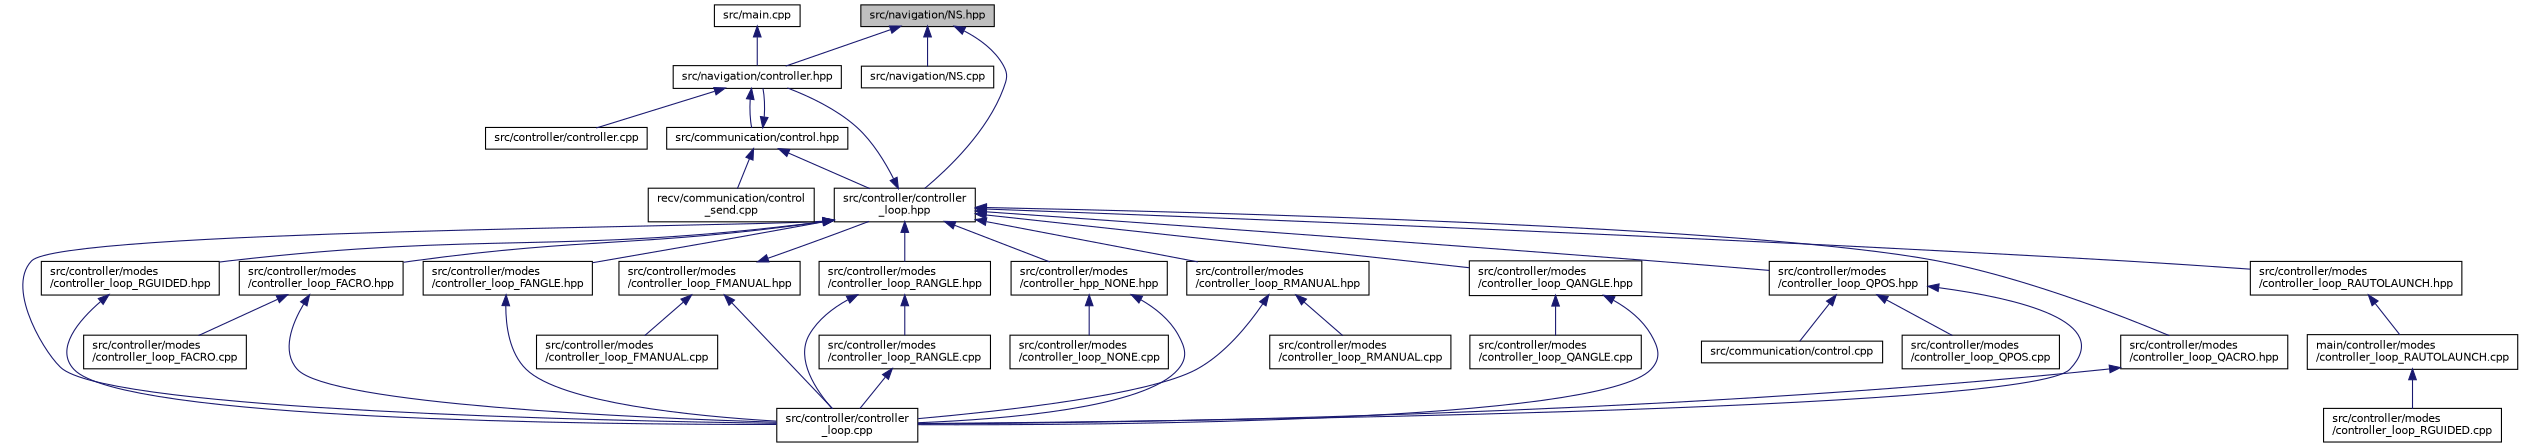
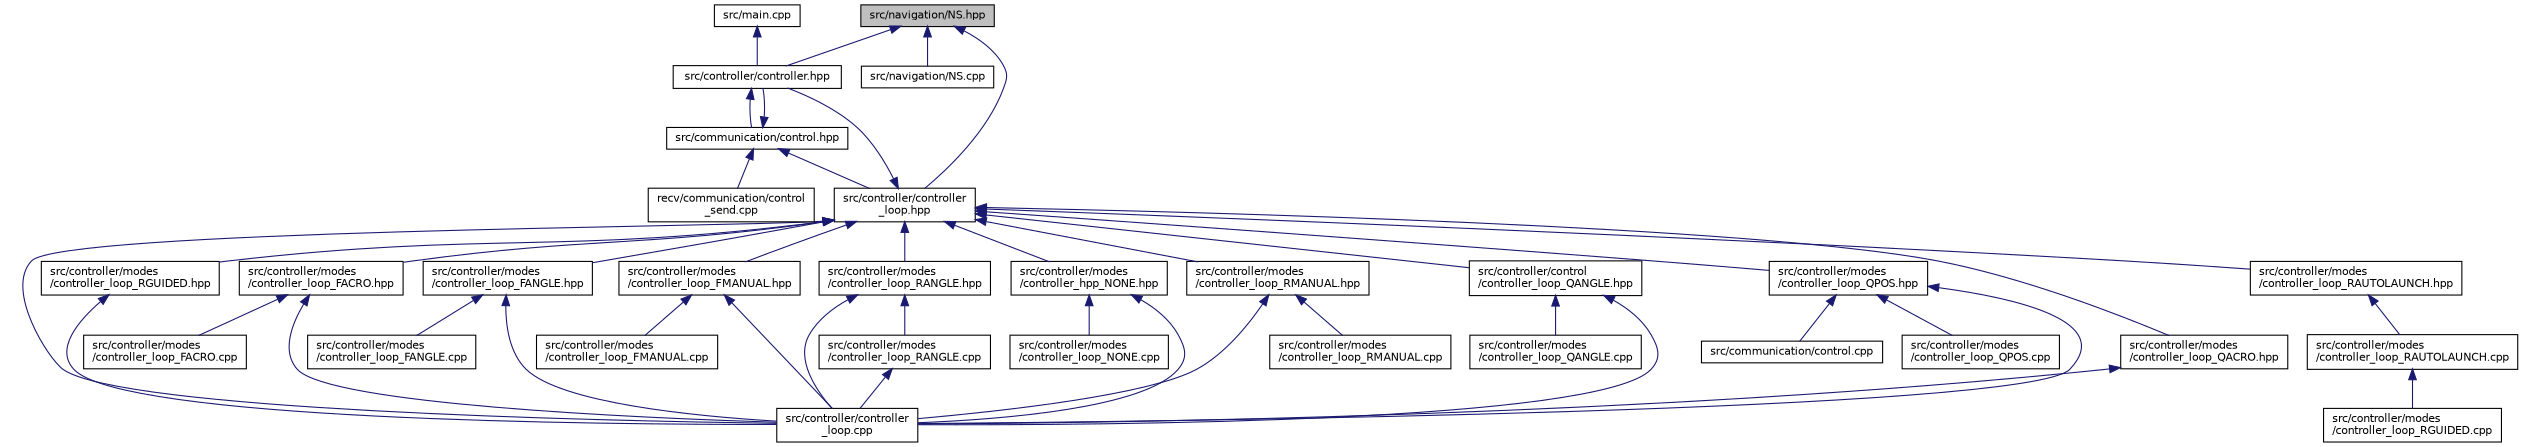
node "src/navigation/controller.hpp": label "src/navigation/controller.hpp" -> "src/controller/controller.hpp"
node "src/controller/controller.cpp": removed
edge "src/controller/controller _loop.hpp" -> "src/controller/modes /controller_loop_FMANUAL.hpp": reversed
node "src/controller/modes /controller_loop_QANGLE.hpp": label "src/controller/modes /controller_loop_QANGLE.hpp" -> "src/controller/control /controller_loop_QANGLE.hpp"
node "src/controller/modes /controller_loop_FANGLE.cpp": added
node "main/controller/modes /controller_loop_RAUTOLAUNCH.cpp": label "main/controller/modes /controller_loop_RAUTOLAUNCH.cpp" -> "src/controller/modes /controller_loop_RAUTOLAUNCH.cpp"
